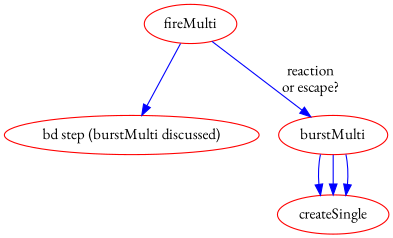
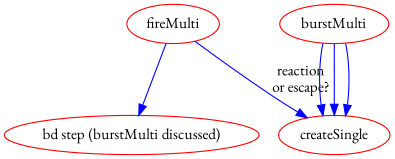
edge "fireMulti" -> "burstMulti": now "fireMulti" -> "createSingle"
